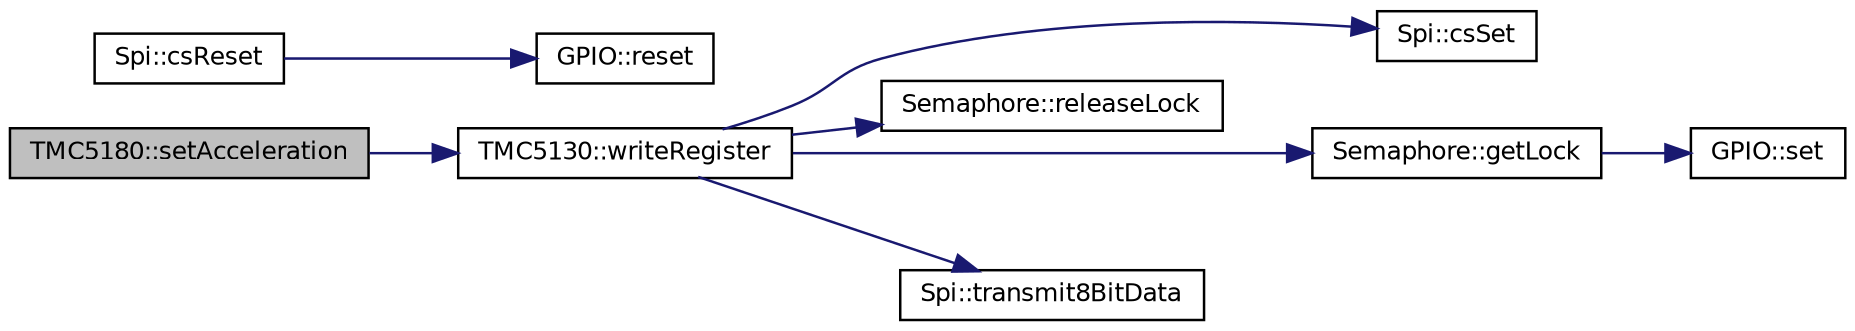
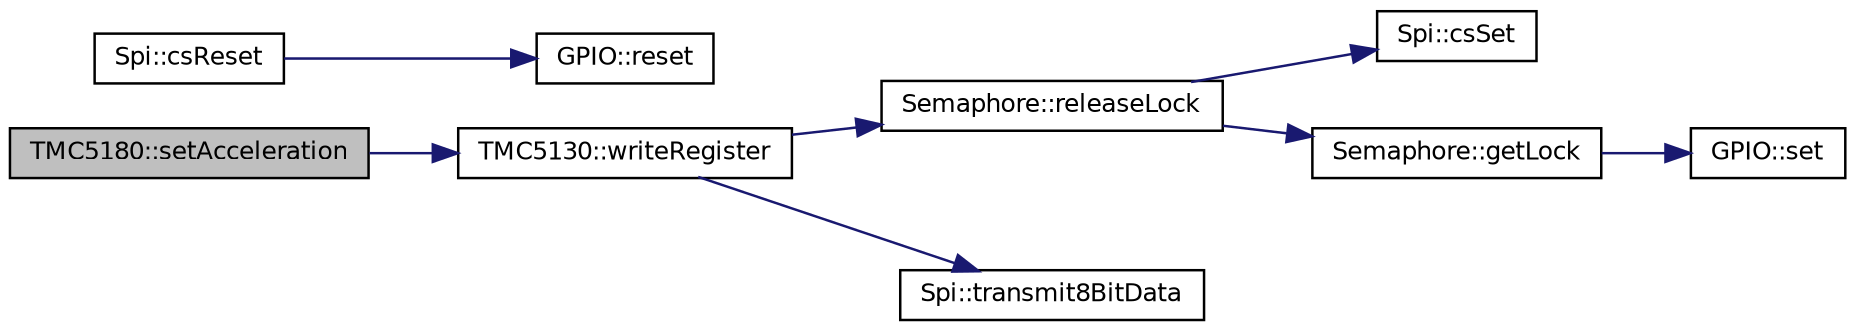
edge "TMC5130::writeRegister" -> "Spi::csSet": now "Semaphore::releaseLock" -> "Spi::csSet"
edge "TMC5130::writeRegister" -> "Semaphore::getLock": now "Semaphore::releaseLock" -> "Semaphore::getLock"
